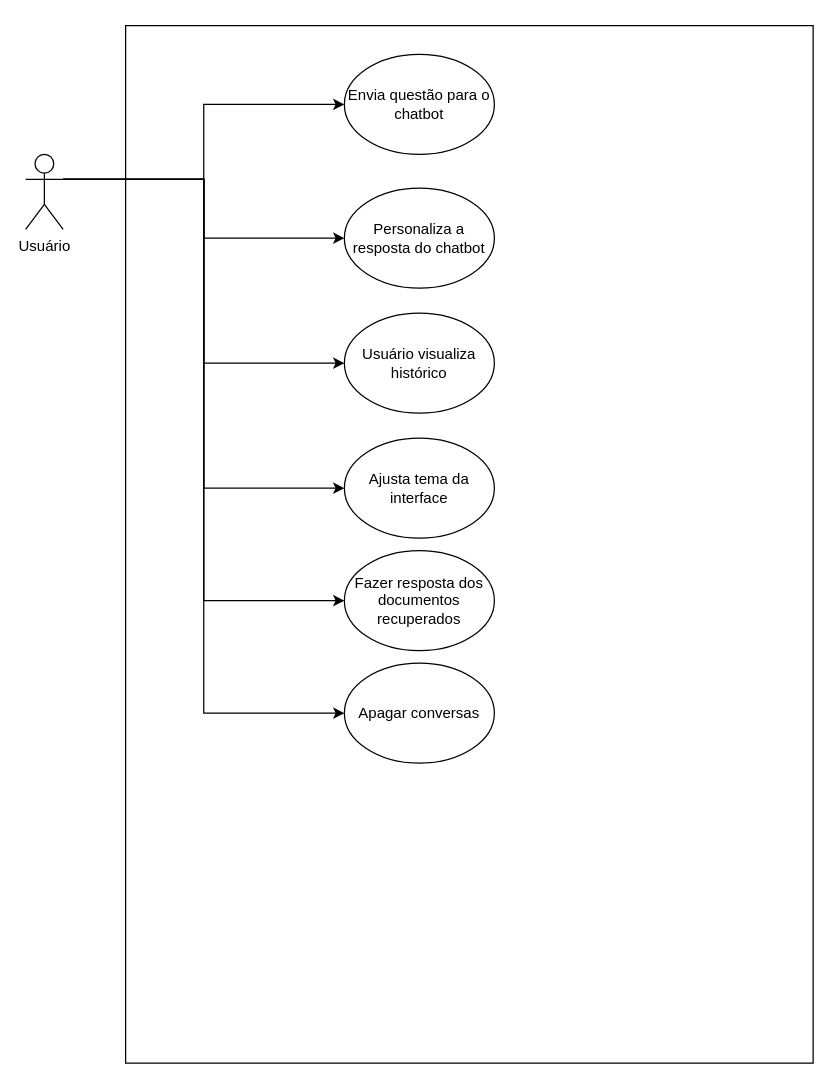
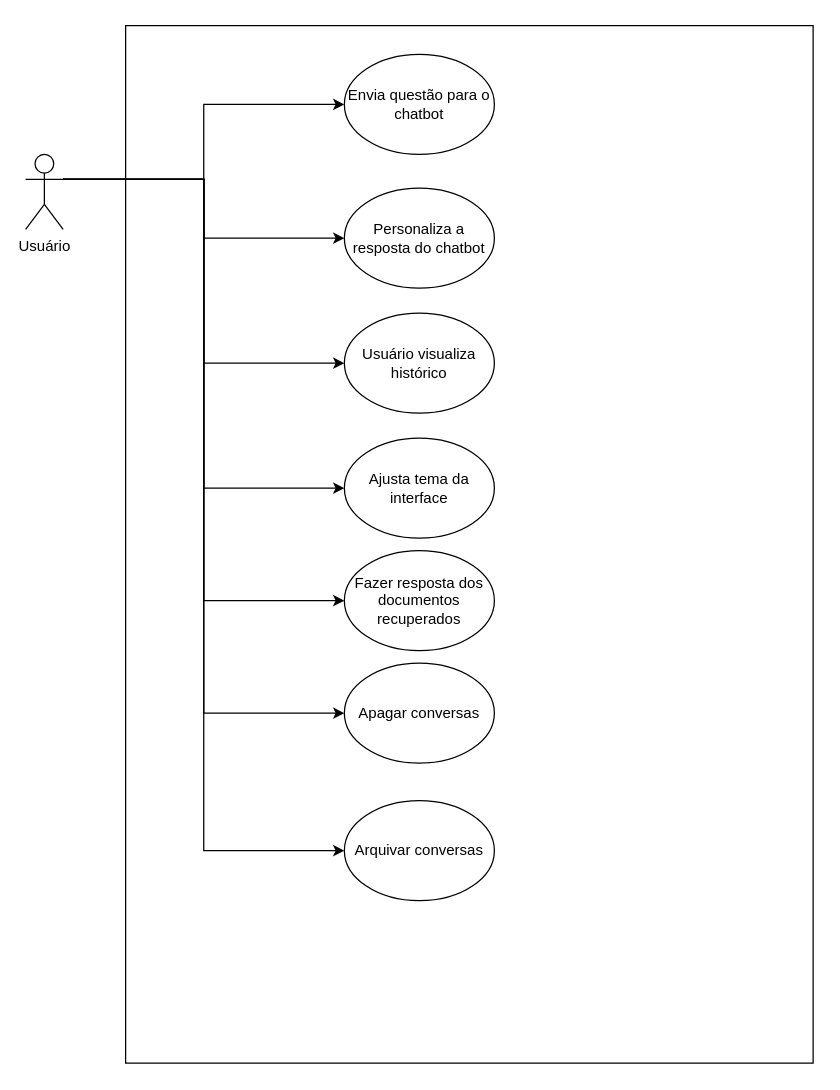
edge "Usuário" -> "Arquivar conversas": added
node "Arquivar conversas": added
